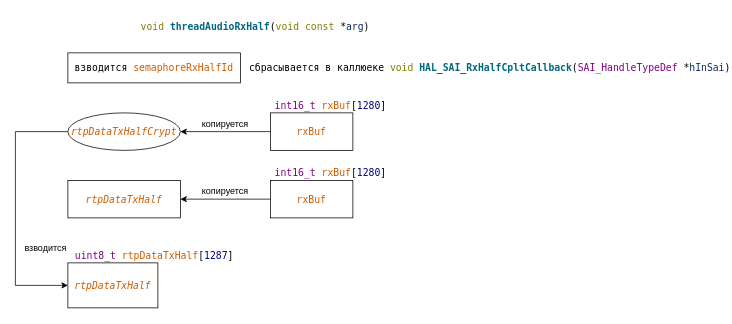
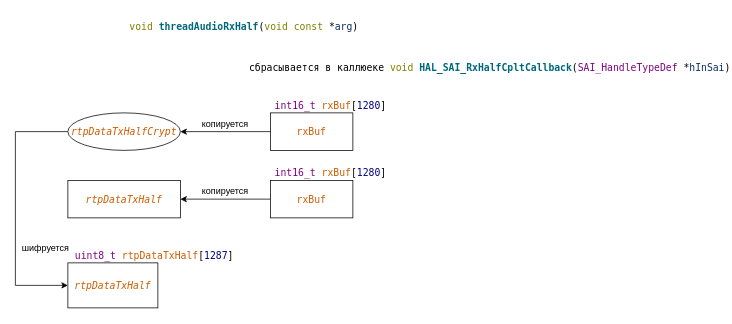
node "void threadAudioRxHalf(void const *arg)": moved (255, 27) -> (244, 27)
node "взводится semaphoreRxHalfId": removed
node "взводится": label "взводится" -> "шифруется"
